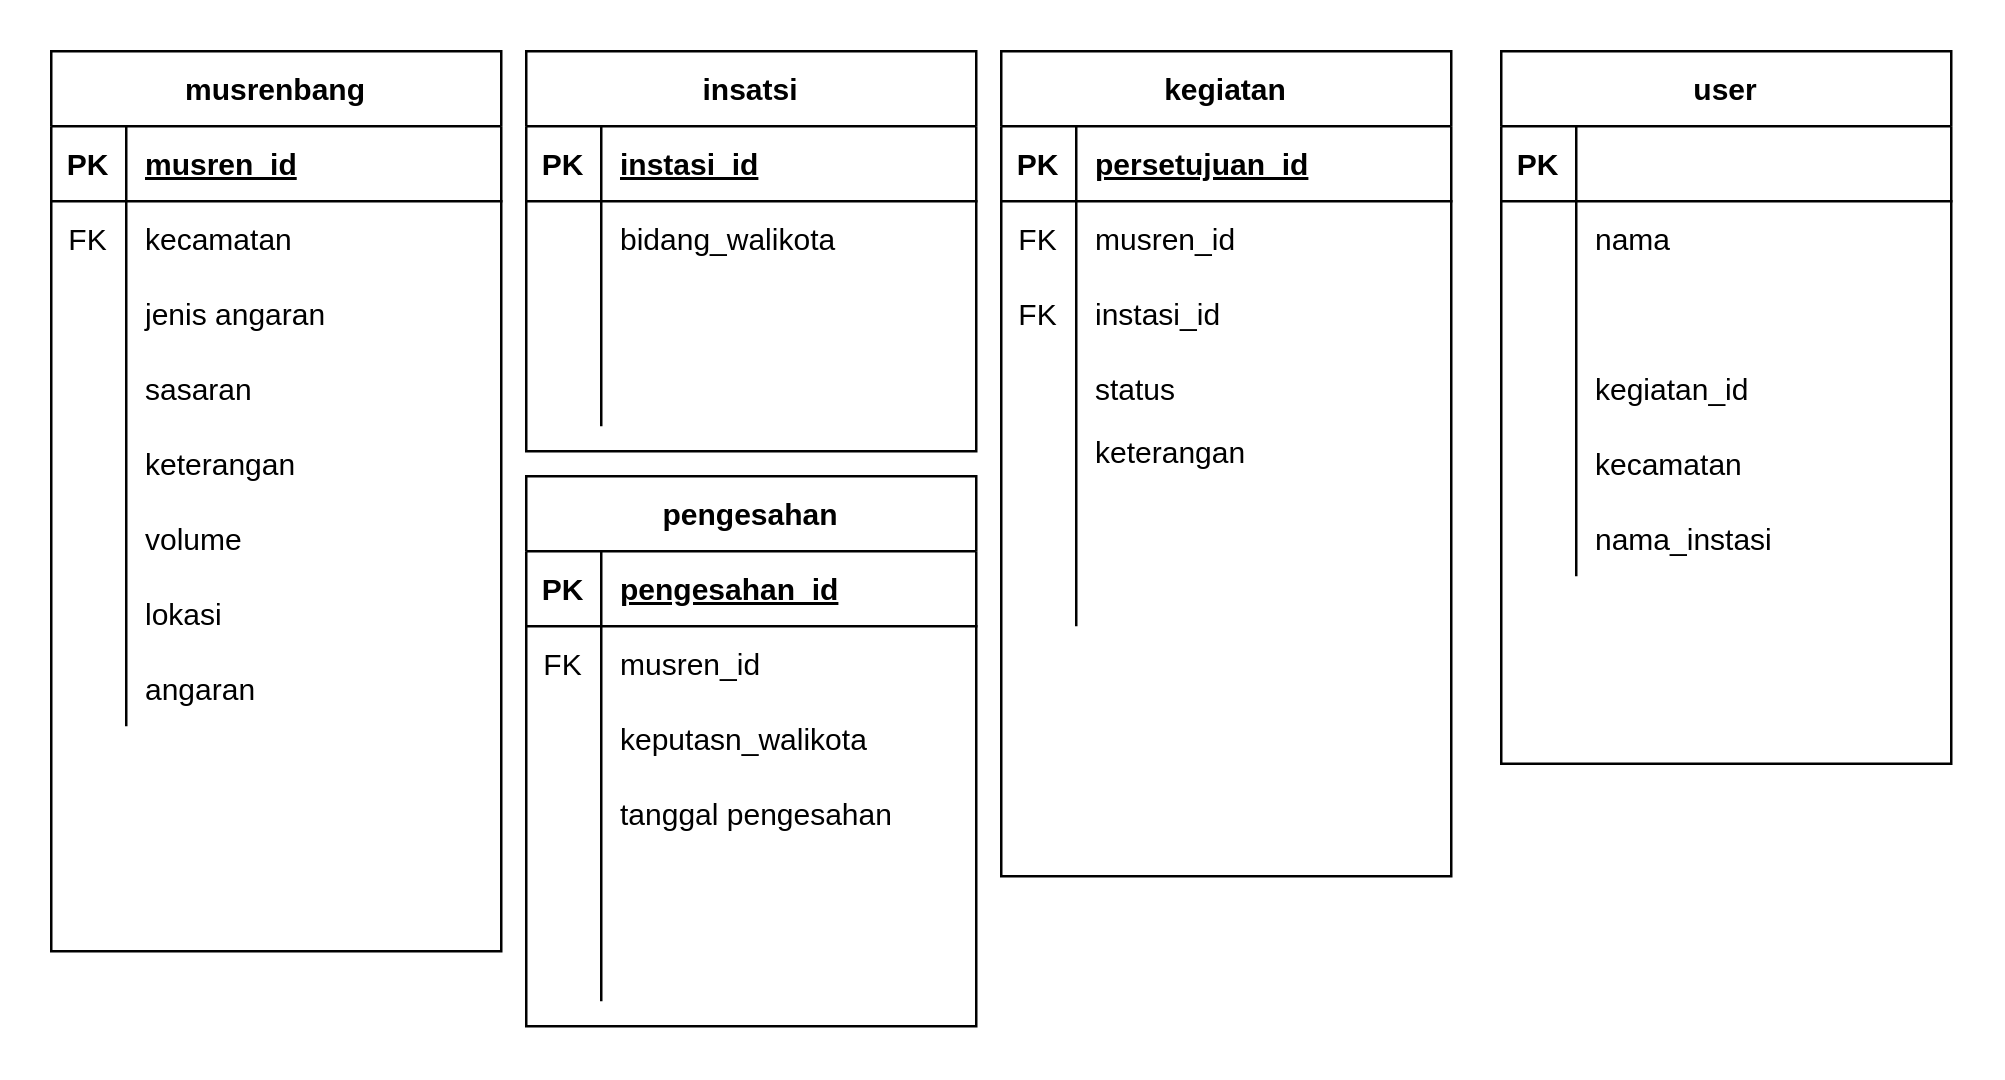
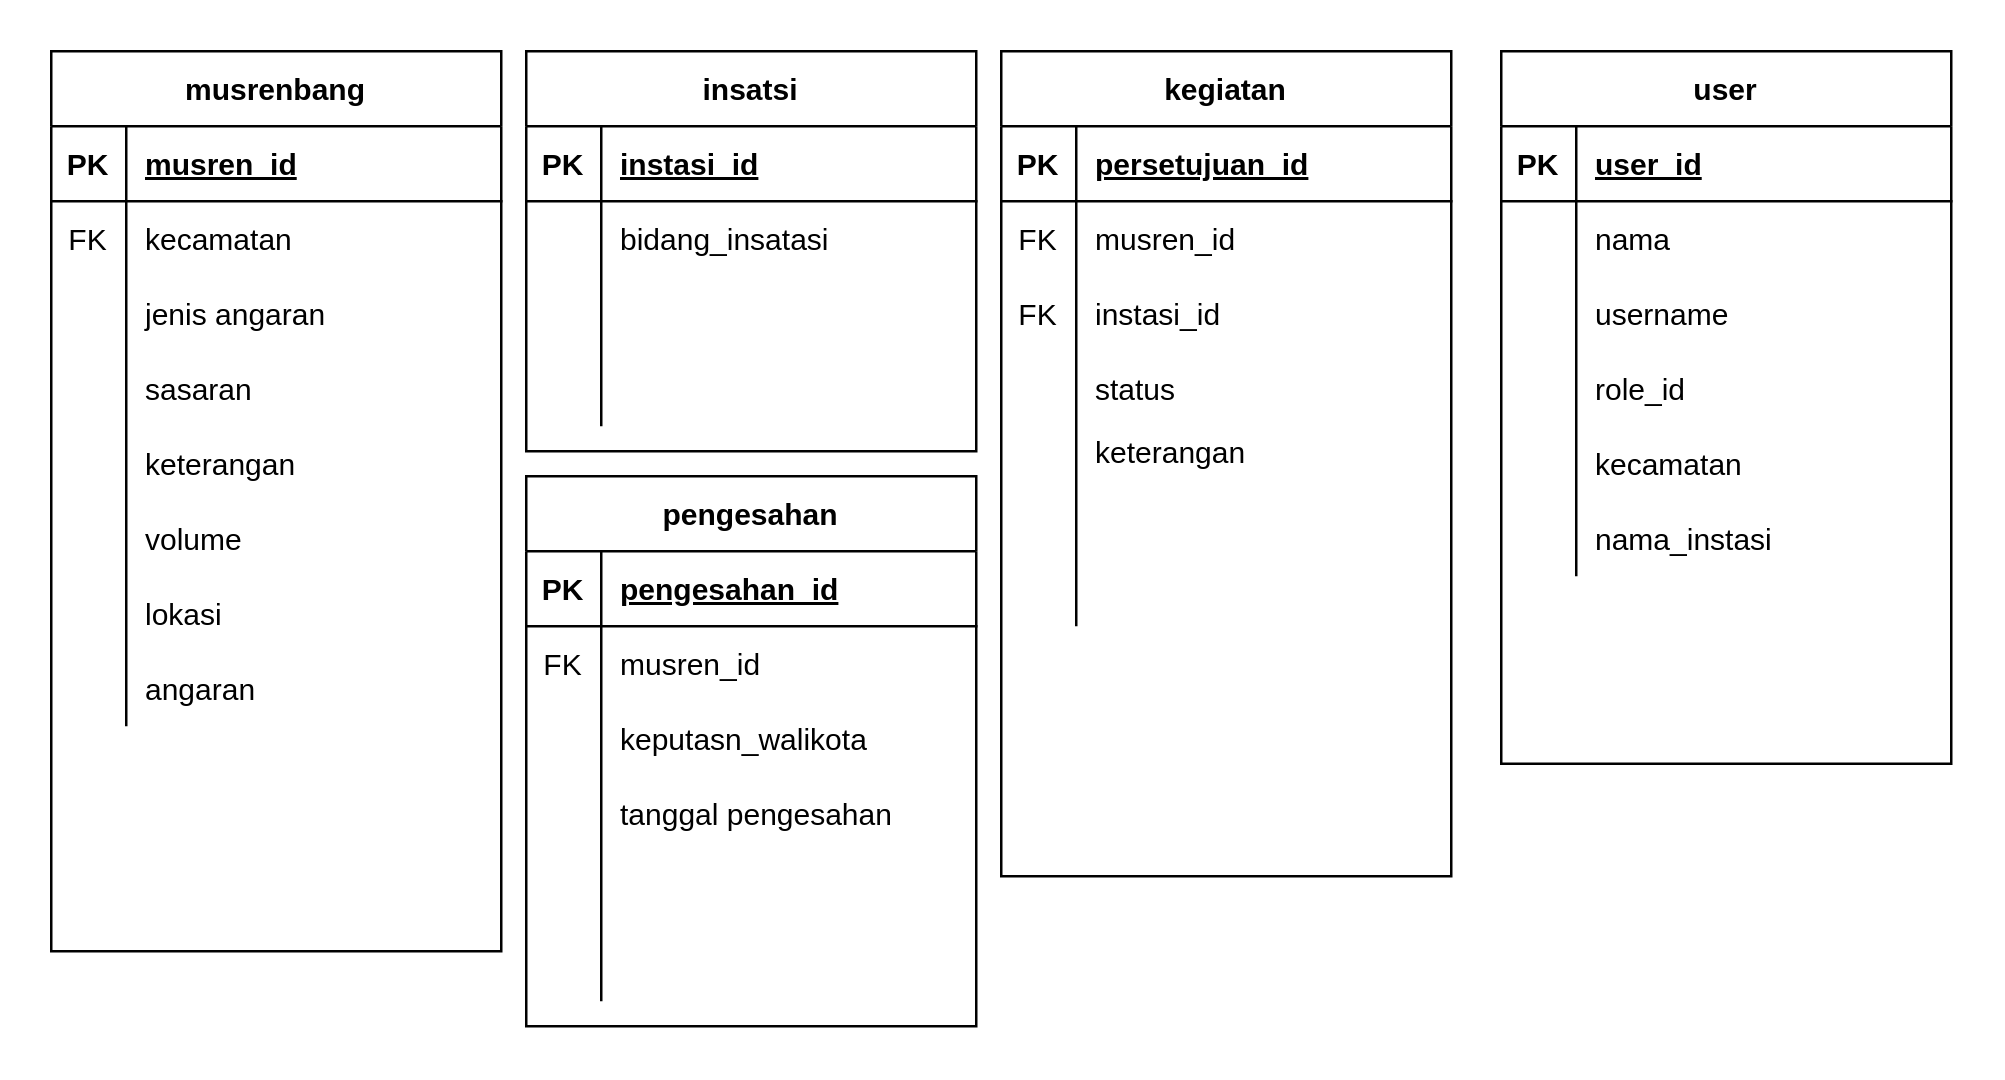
node "user_id": added
node "bidang_walikota": label "bidang_walikota" -> "bidang_insatasi"
node "username": added
node "kegiatan_id": label "kegiatan_id" -> "role_id"
